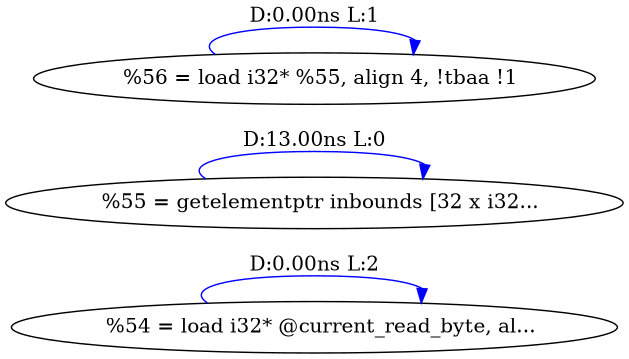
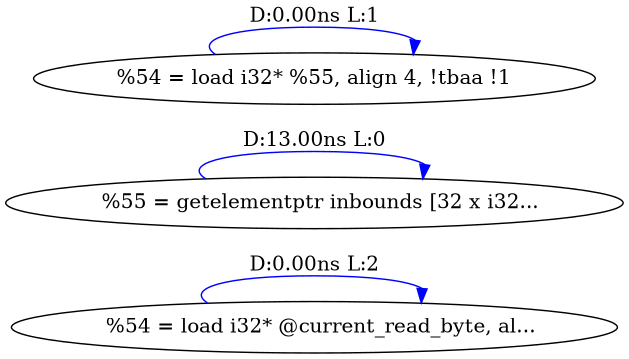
node "%56 = load i32* %55, align 4, !tbaa !1": label "%56 = load i32* %55, align 4, !tbaa !1" -> "%54 = load i32* %55, align 4, !tbaa !1"
